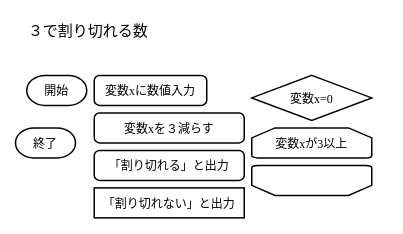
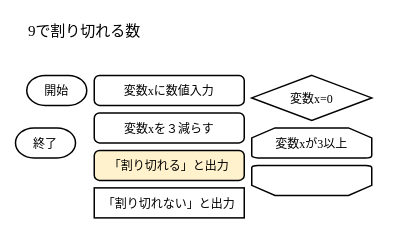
node "３で割り切れる数": label "３で割り切れる数" -> "9で割り切れる数"
node "変数xに数値入力": size 113x30 -> 150x30
node "「割り切れる」と出力": fillcolor #ffffff -> #fff2cc
